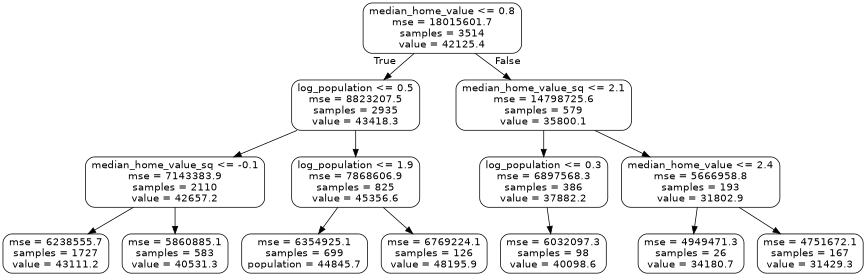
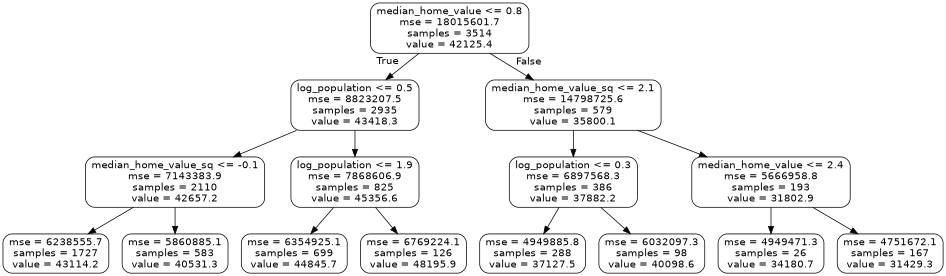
node "mse = 6238555.7 samples = 1727 value = 43111.2": label "mse = 6238555.7 samples = 1727 value = 43111.2" -> "mse = 6238555.7 samples = 1727 value = 43114.2"
node "mse = 6354925.1 samples = 699 population = 44845.7": label "mse = 6354925.1 samples = 699 population = 44845.7" -> "mse = 6354925.1 samples = 699 value = 44845.7"
node "mse = 4949885.8 samples = 288 value = 37127.5": added
